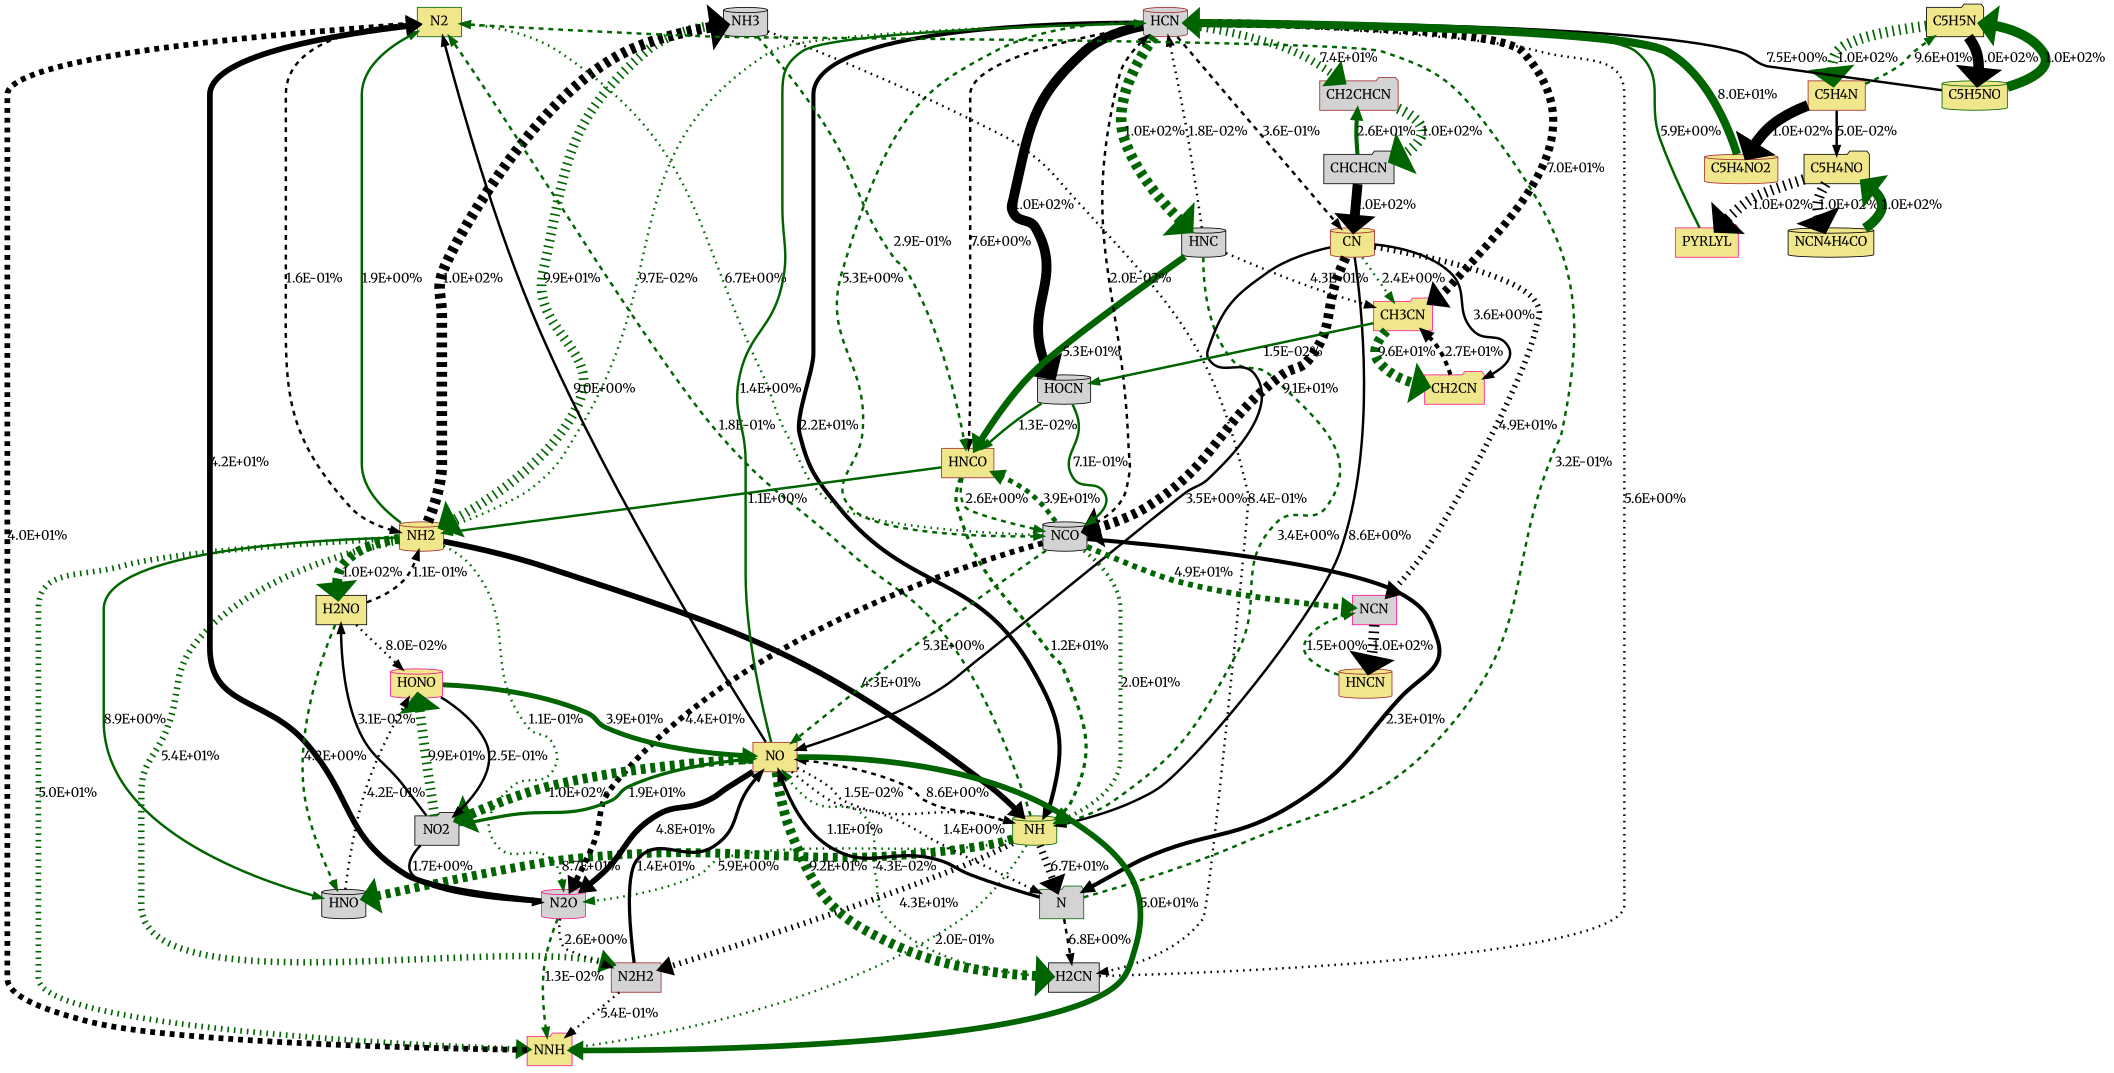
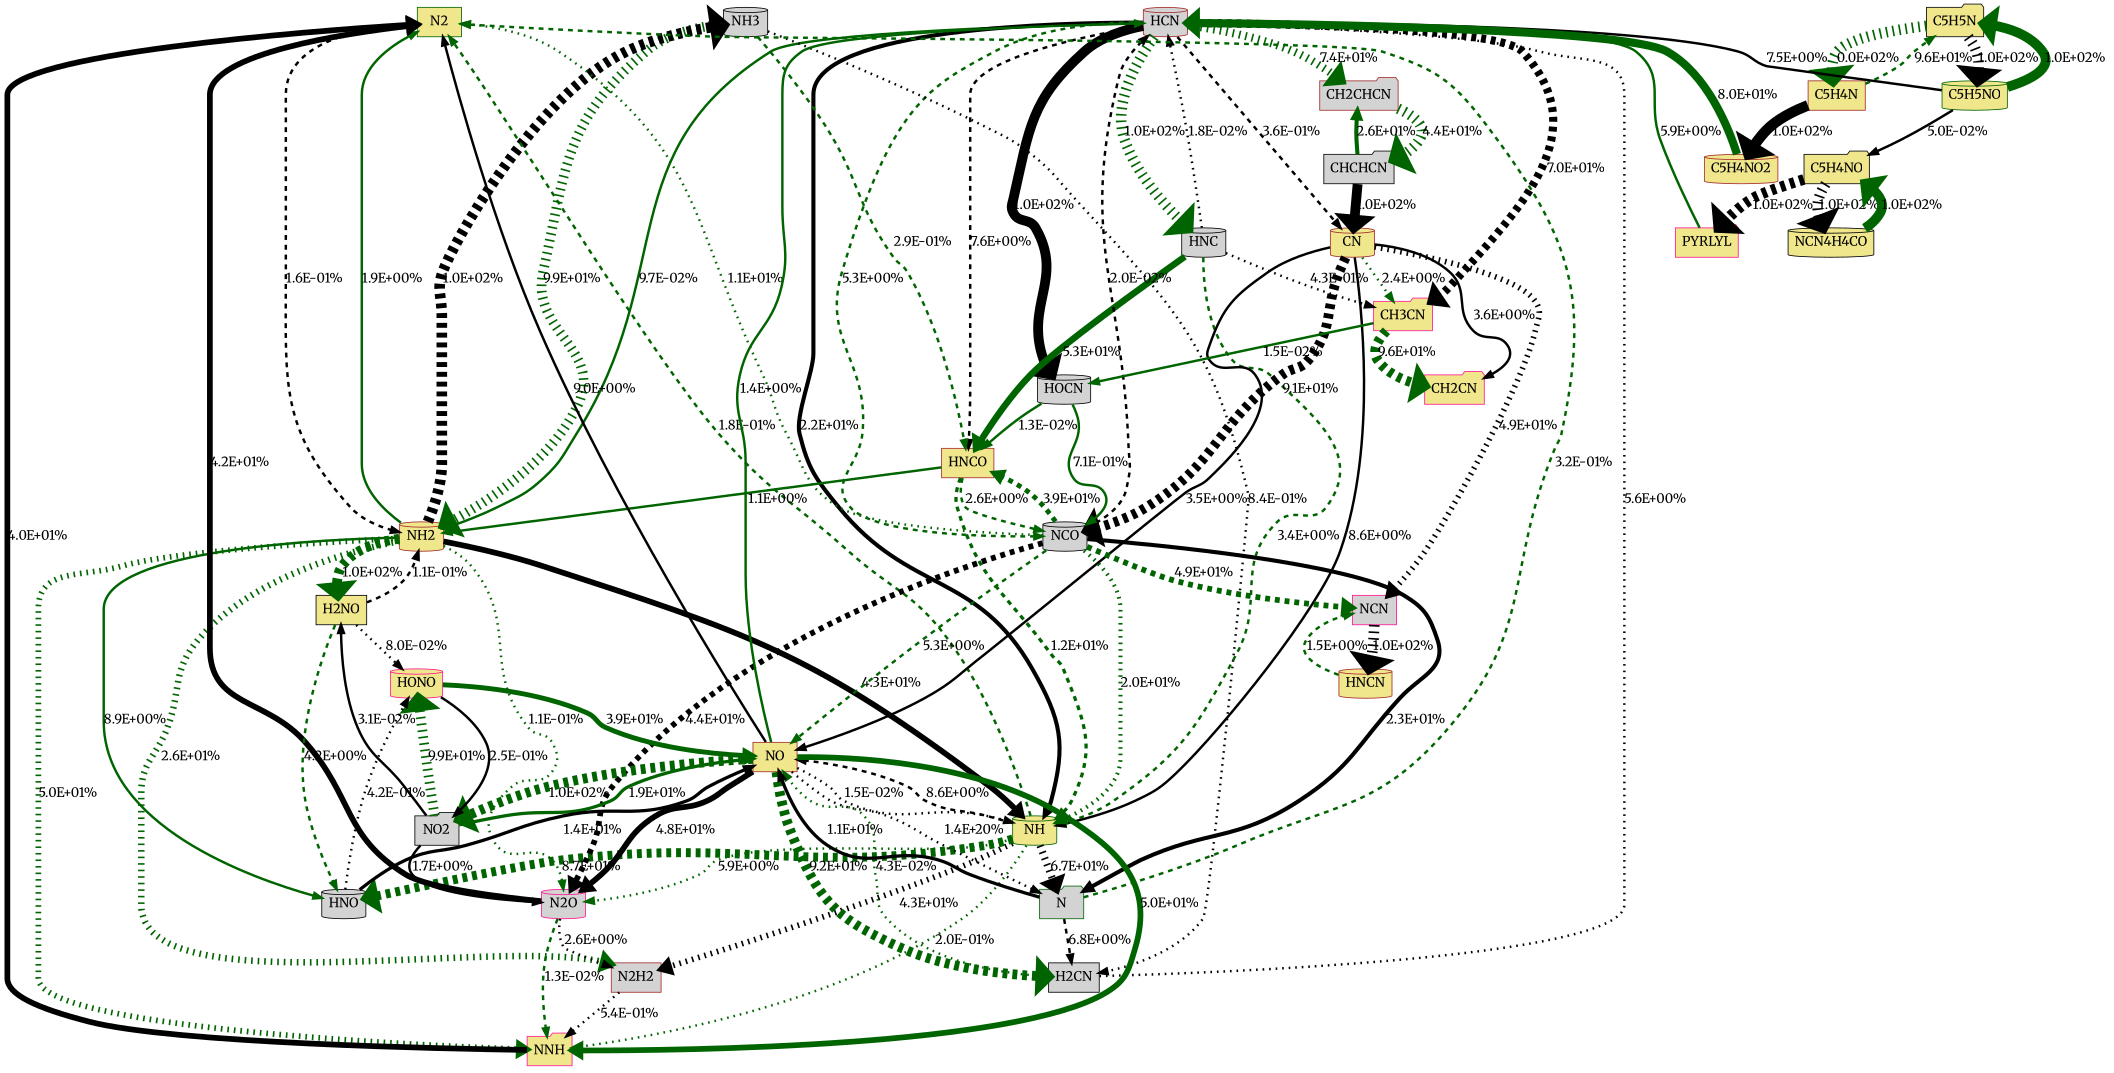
edge "C5H5N" -> "C5H5NO": style bold -> dotted
edge "C5H5N" -> "C5H4N": label "1.0E+02%" -> "0.0E+02%"
edge "HCN" -> "NH2": style dotted -> bold
edge "C5H4N" -> "C5H4NO": now "C5H5NO" -> "C5H4NO"
edge "CH2CHCN" -> "CHCHCN": label "1.0E+02%" -> "4.4E+01%"
edge "HCN" -> "HNC": style dashed -> dotted
edge "C5H4NO" -> "PYRLYL": style dotted -> dashed
edge "NCO" -> "N2": label "6.7E+00%" -> "1.1E+01%"
edge "CH2CN" -> "CH3CN": removed, label "2.7E+01%"
edge "NNH" -> "N2": style dashed -> bold
edge "NH2" -> "N2H2": label "5.4E+01%" -> "2.6E+01%"
edge "NO" -> "N": label "1.4E+00%" -> "1.4E+20%"
edge "N2H2" -> "NO": now "HNO" -> "NO"
